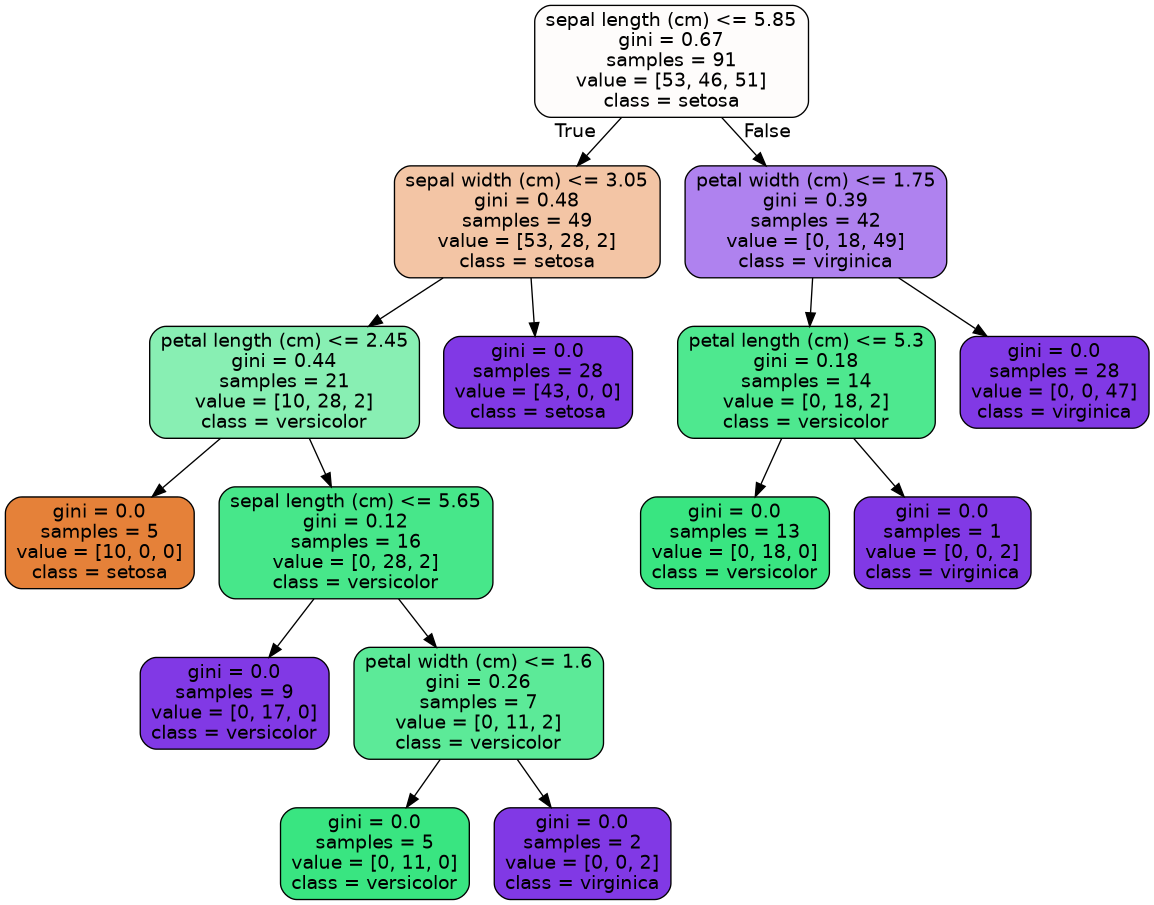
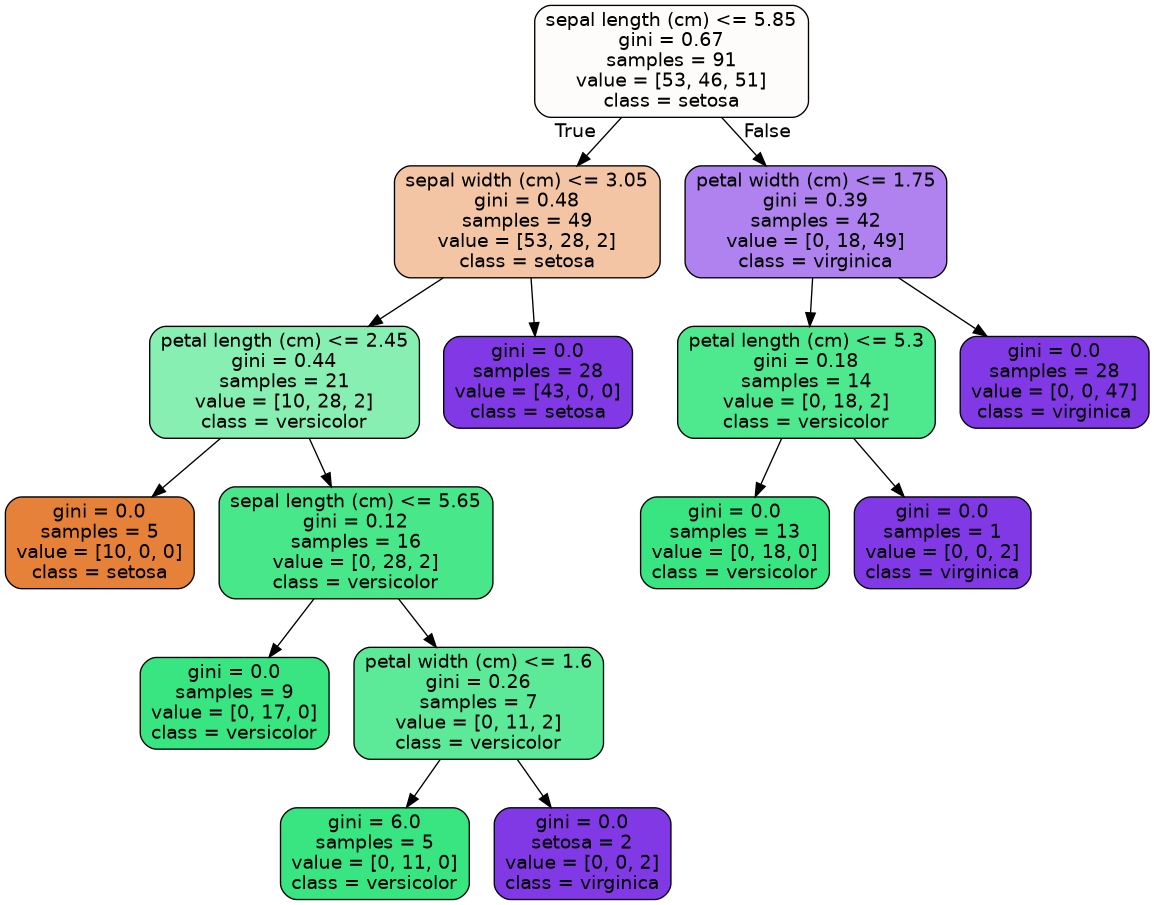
node "gini = 0.0 samples = 9 value = [0, 17, 0] class = versicolor": fillcolor #8139e5ff -> #39e581ff
node "gini = 0.0 samples = 5 value = [0, 11, 0] class = versicolor": label "gini = 0.0 samples = 5 value = [0, 11, 0] class = versicolor" -> "gini = 6.0 samples = 5 value = [0, 11, 0] class = versicolor"
node "gini = 0.0 samples = 2 value = [0, 0, 2] class = virginica": label "gini = 0.0 samples = 2 value = [0, 0, 2] class = virginica" -> "gini = 0.0 setosa = 2 value = [0, 0, 2] class = virginica"
